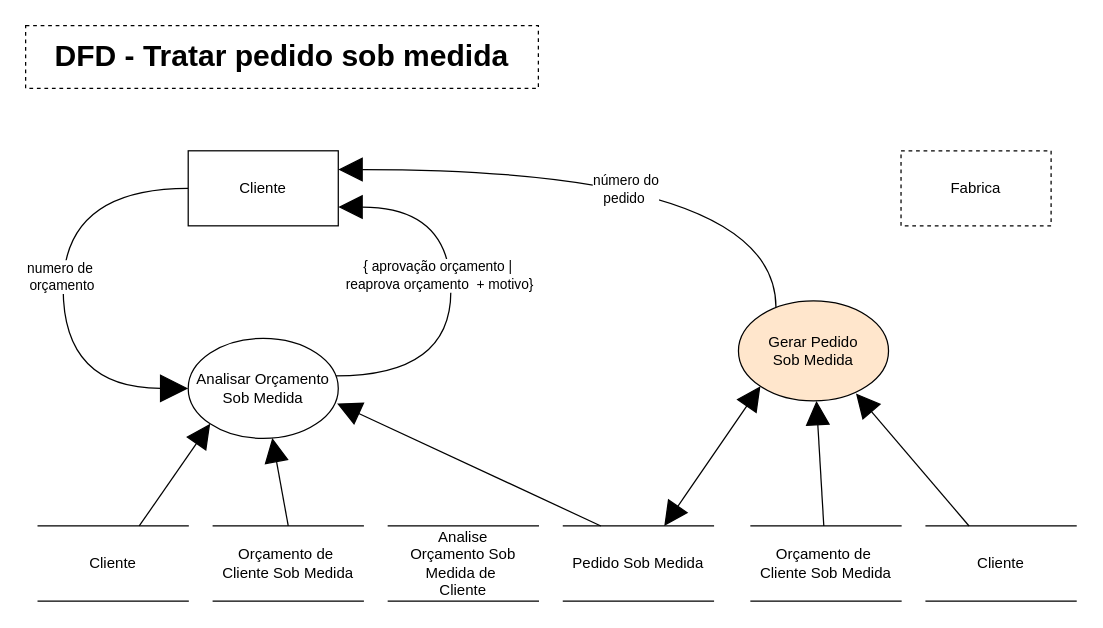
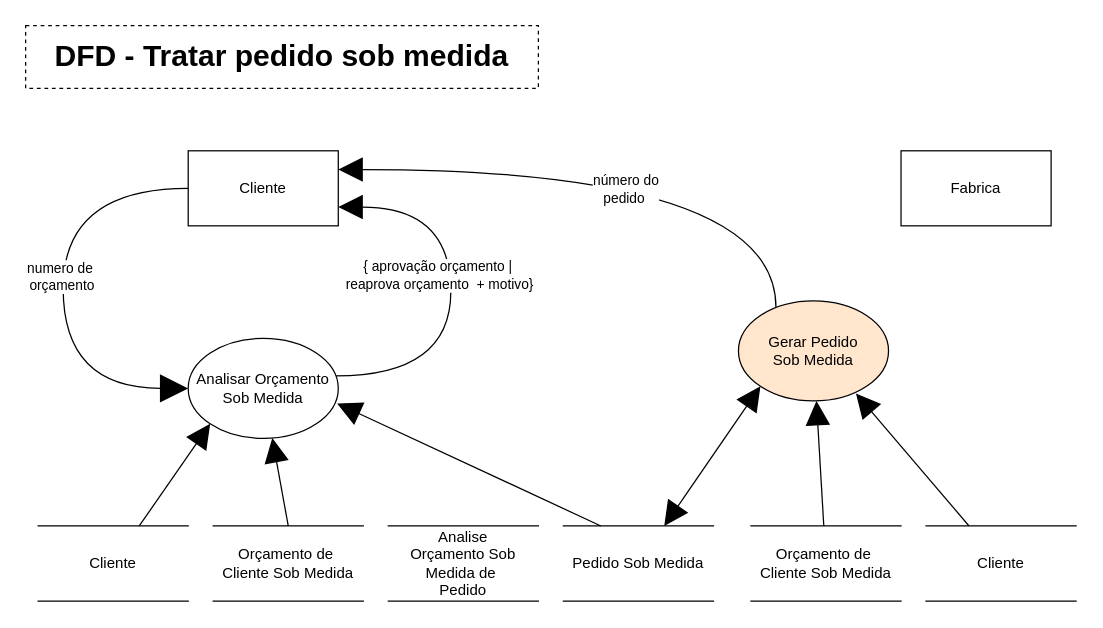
node "Fabrica": style dashed -> solid
node "Analise Orçamento Sob Medida de Cliente": label "Analise Orçamento Sob Medida de Cliente" -> "Analise Orçamento Sob Medida de Pedido"
